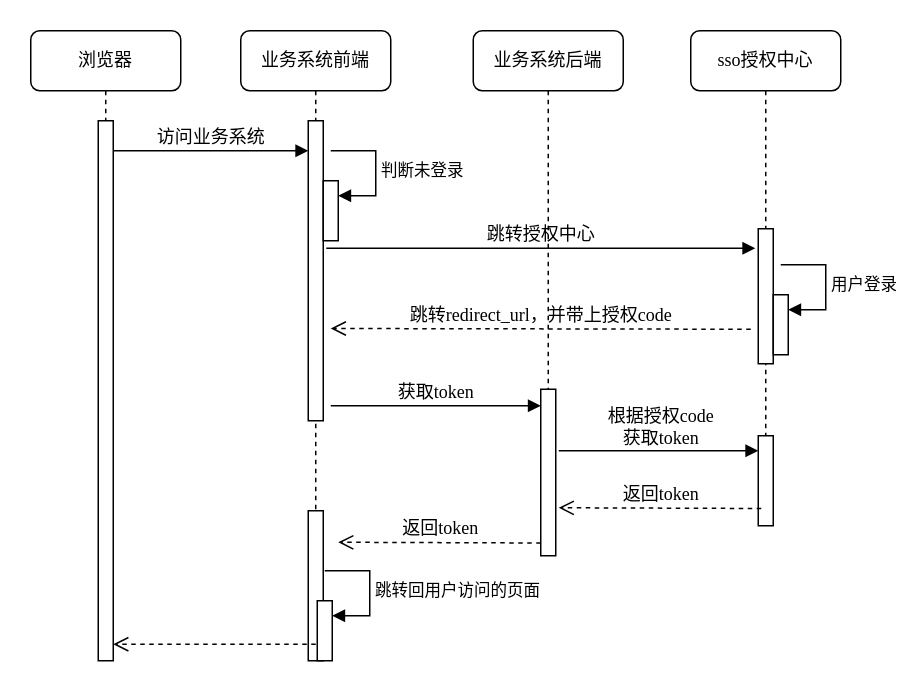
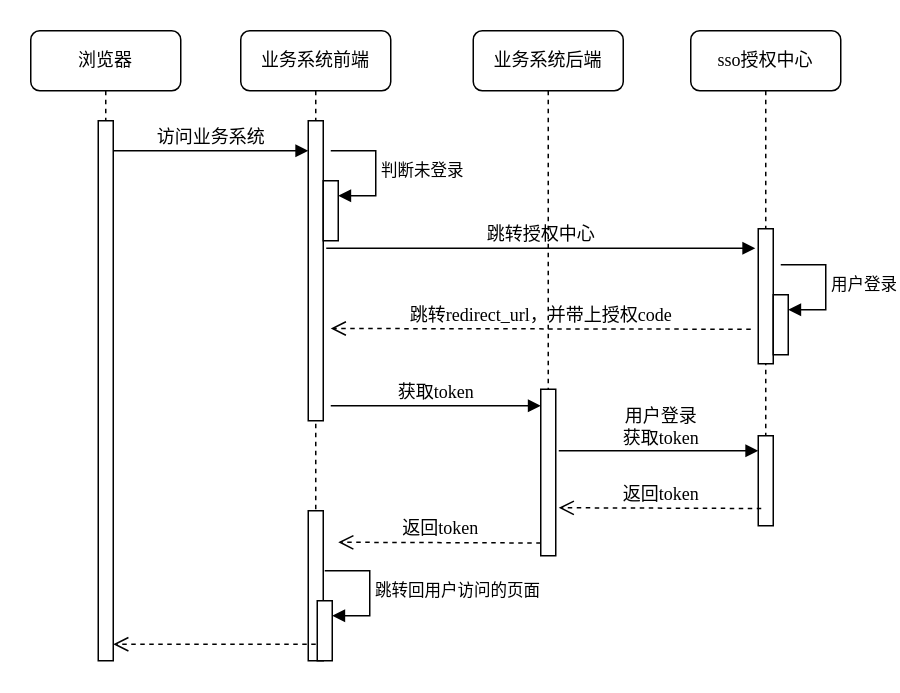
node "根据授权code 获取token": label "根据授权code 获取token" -> "用户登录 获取token"
